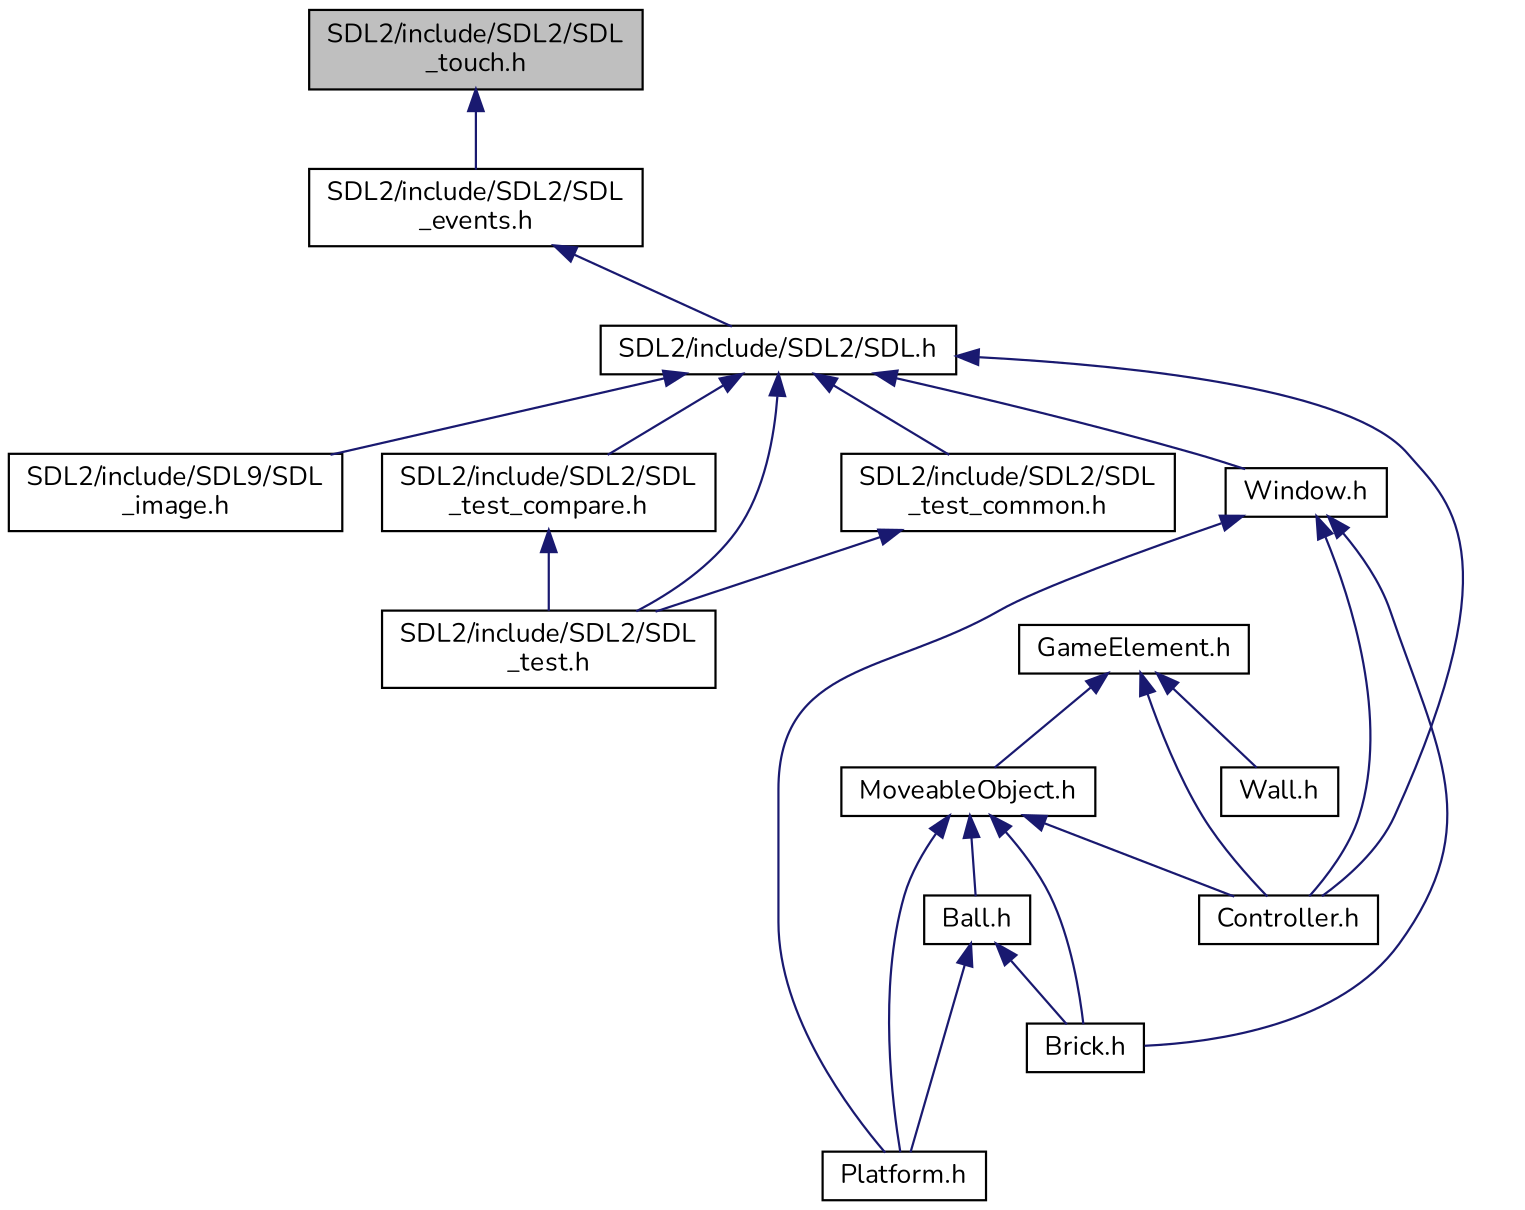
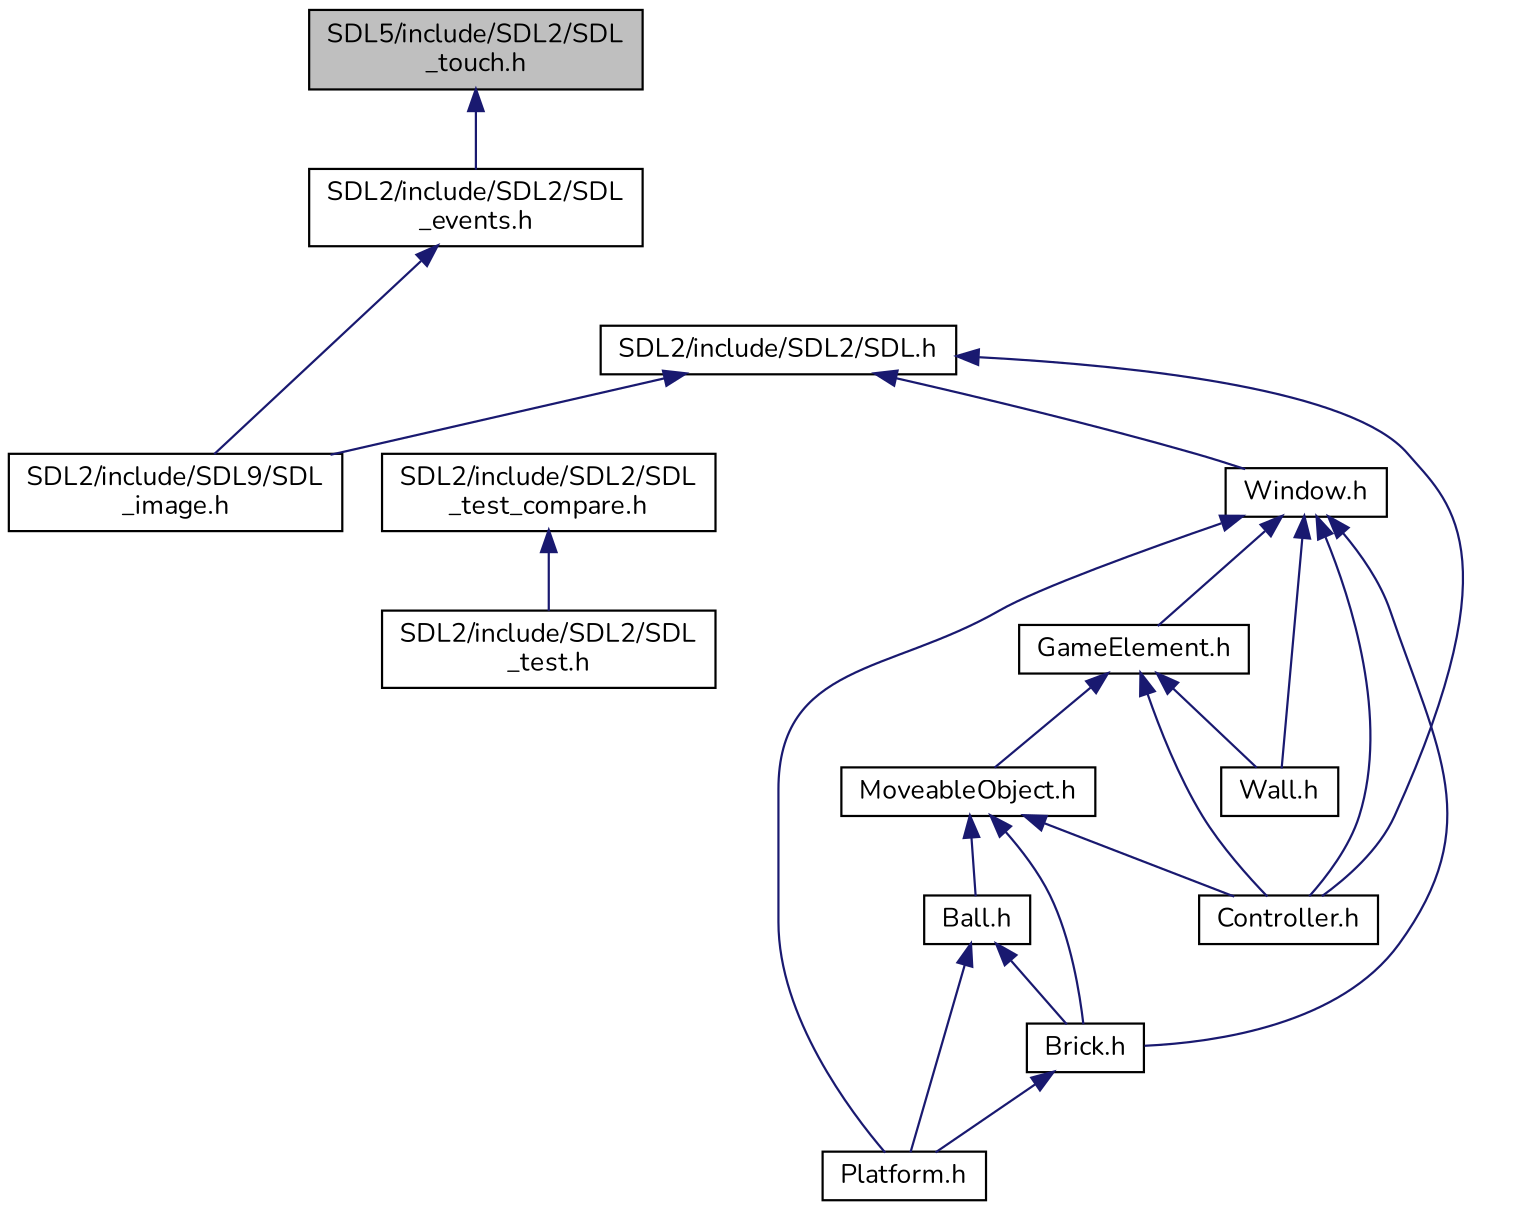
node "SDL2/include/SDL2/SDL _touch.h": label "SDL2/include/SDL2/SDL _touch.h" -> "SDL5/include/SDL2/SDL _touch.h"
edge "SDL2/include/SDL2/SDL.h" -> "SDL2/include/SDL2/SDL _events.h": now "SDL2/include/SDL9/SDL _image.h" -> "SDL2/include/SDL2/SDL _events.h"
edge "SDL2/include/SDL2/SDL _test_compare.h" -> "SDL2/include/SDL2/SDL.h": removed
node "SDL2/include/SDL2/SDL _test_common.h": removed
edge "SDL2/include/SDL2/SDL _test.h" -> "SDL2/include/SDL2/SDL.h": removed
edge "GameElement.h" -> "Window.h": added
edge "Wall.h" -> "Window.h": added
edge "Platform.h" -> "MoveableObject.h": now "Platform.h" -> "Brick.h"
